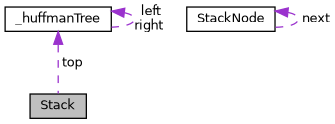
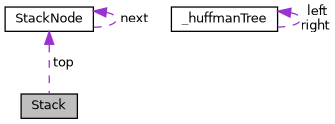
edge "Stack" -> "_huffmanTree": now "Stack" -> "StackNode"
